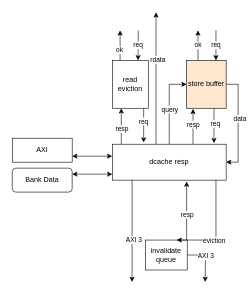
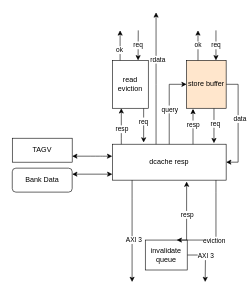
node "AXI": label "AXI" -> "TAGV"
